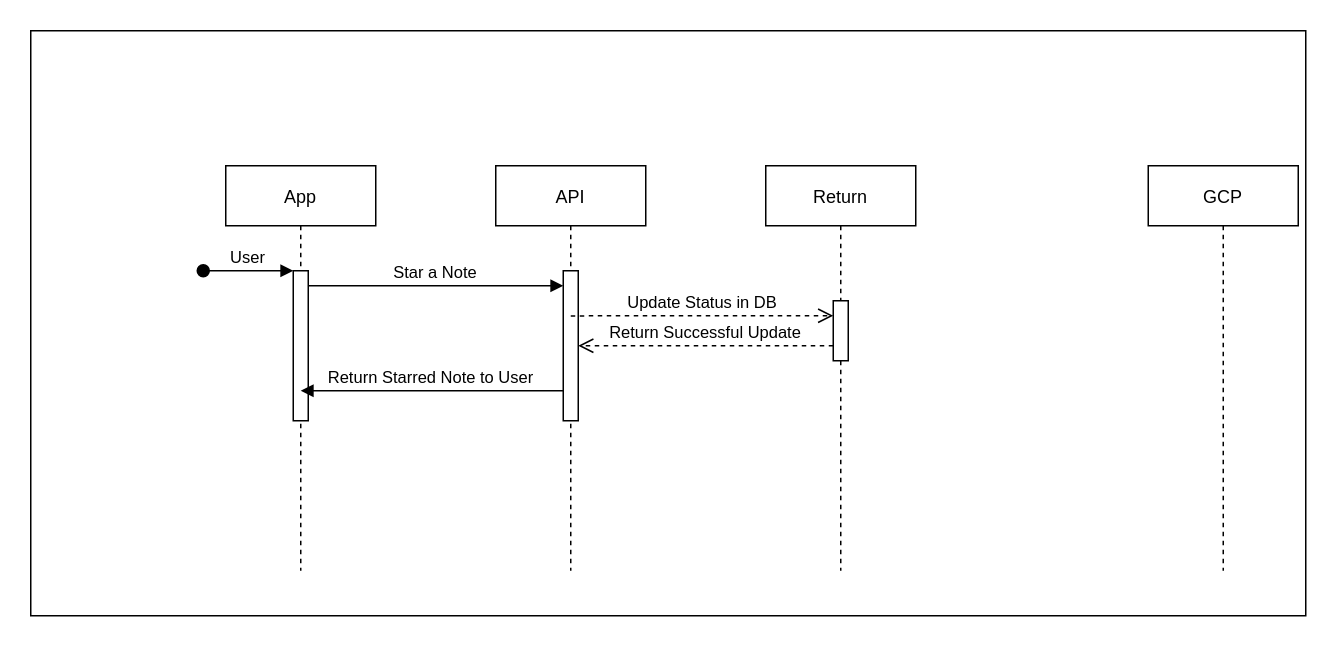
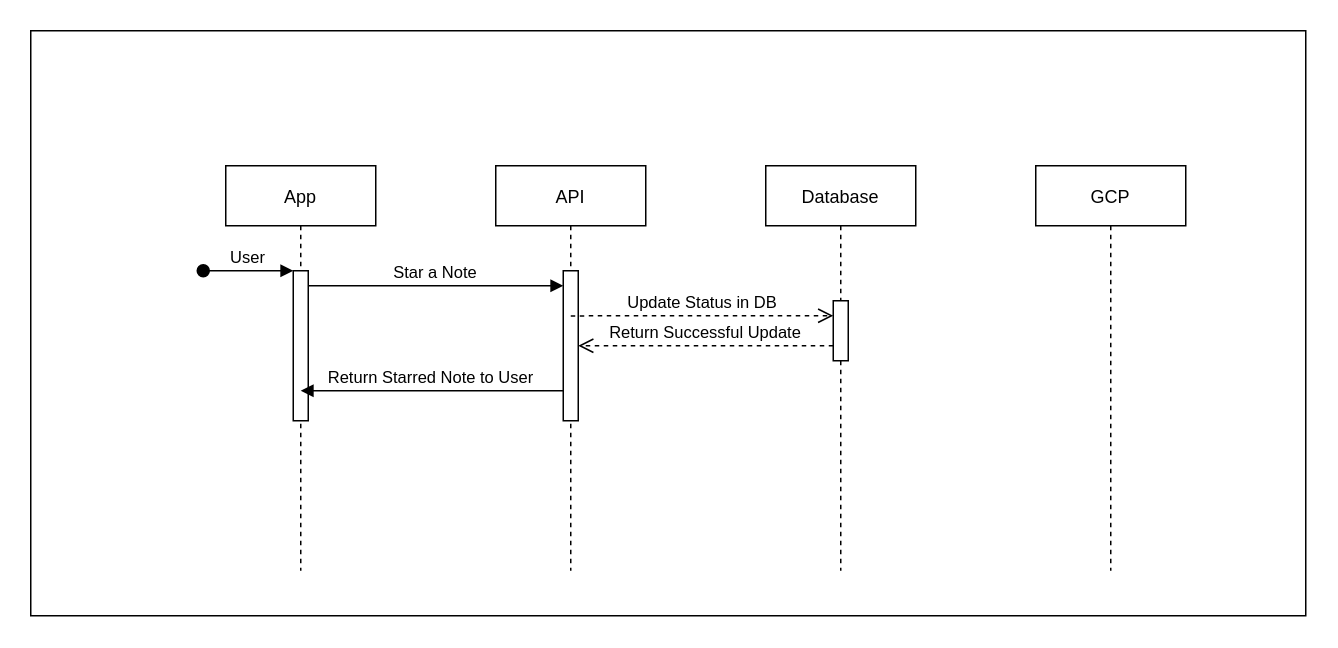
node "Return": label "Return" -> "Database"
node "GCP": moved (1223, 368) -> (1111, 368)
